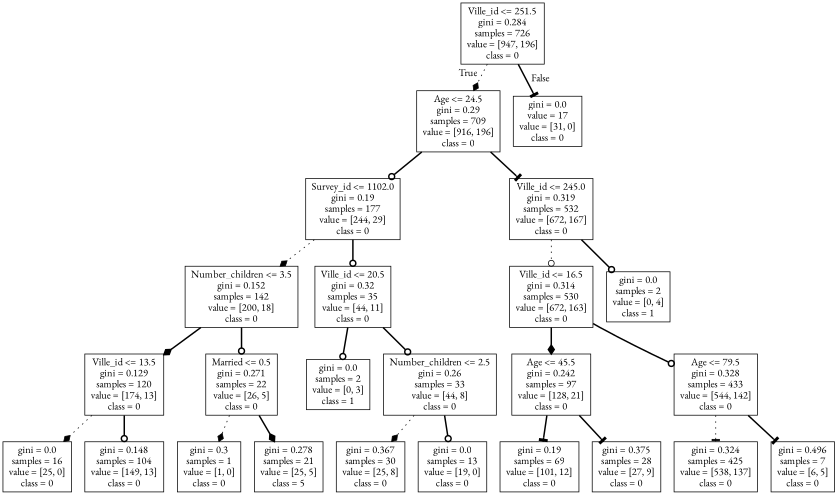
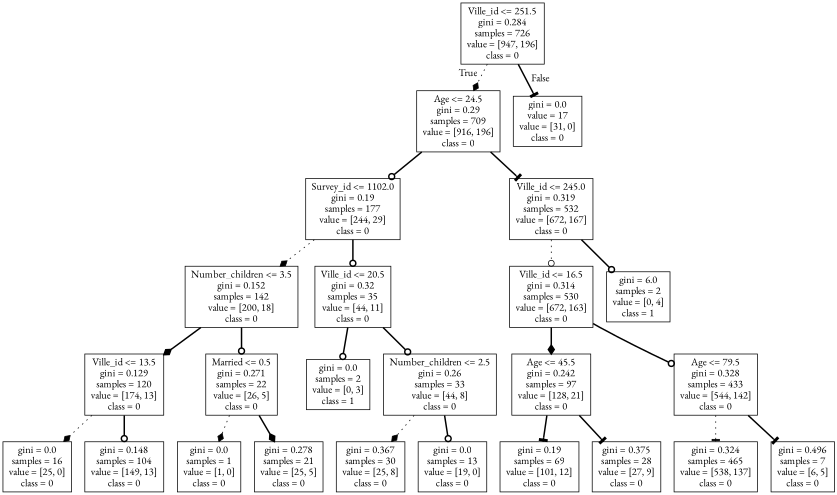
node "gini = 0.0 samples = 2 value = [0, 4] class = 1": label "gini = 0.0 samples = 2 value = [0, 4] class = 1" -> "gini = 6.0 samples = 2 value = [0, 4] class = 1"
node "gini = 0.3 samples = 1 value = [1, 0] class = 0": label "gini = 0.3 samples = 1 value = [1, 0] class = 0" -> "gini = 0.0 samples = 1 value = [1, 0] class = 0"
node "gini = 0.278 samples = 21 value = [25, 5] class = 5": label "gini = 0.278 samples = 21 value = [25, 5] class = 5" -> "gini = 0.278 samples = 21 value = [25, 5] class = 0"
node "gini = 0.324 samples = 425 value = [538, 137] class = 0": label "gini = 0.324 samples = 425 value = [538, 137] class = 0" -> "gini = 0.324 samples = 465 value = [538, 137] class = 0"
